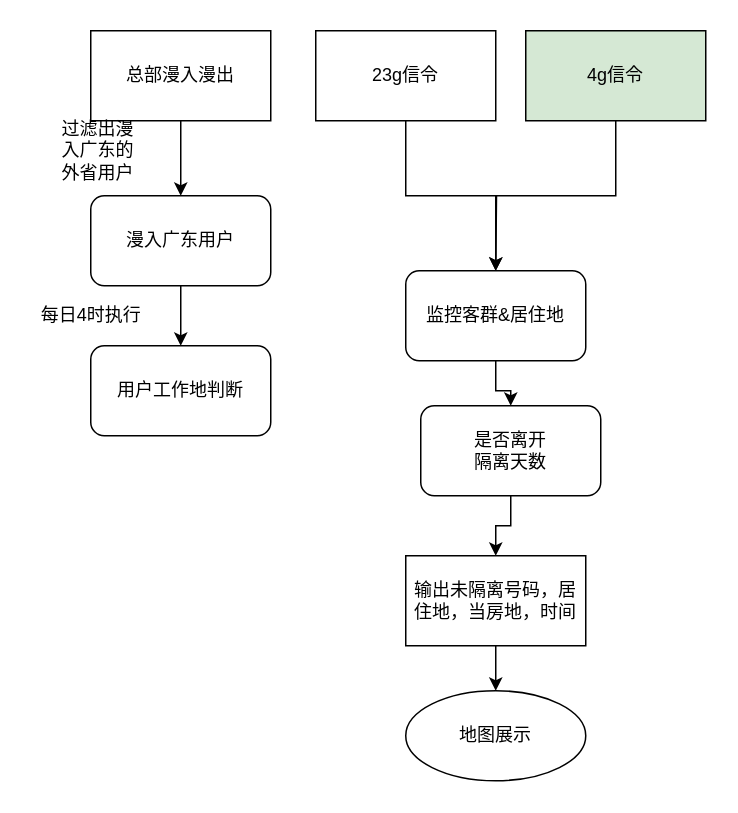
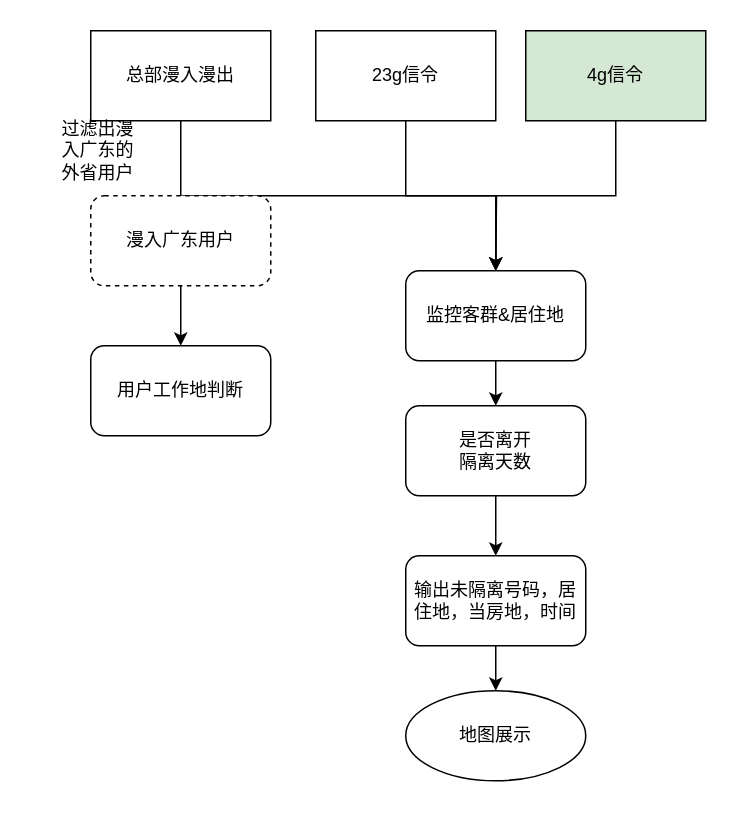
edge "总部漫入漫出" -> "漫入广东用户": now "总部漫入漫出" -> "监控客群&居住地"
node "漫入广东用户": style solid -> dashed
node "每日4时执行": removed
node "是否离开 隔离天数": moved (511, 451) -> (496, 451)
node "输出未隔离号码，居住地，当房地，时间": shape rectangle -> rounded rectangle
